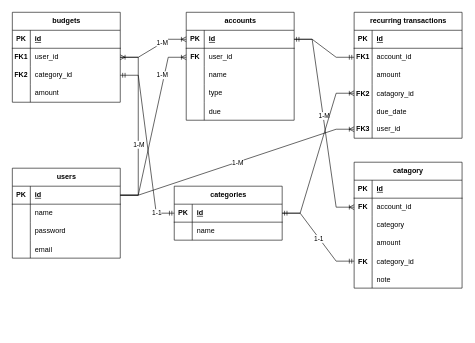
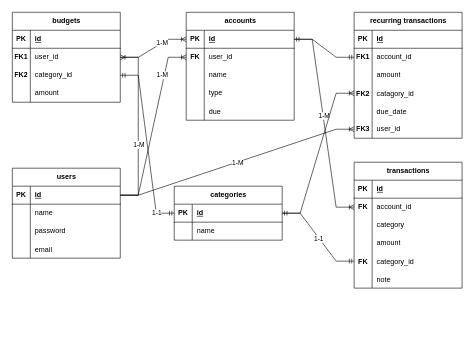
node "catagory": label "catagory" -> "transactions"
